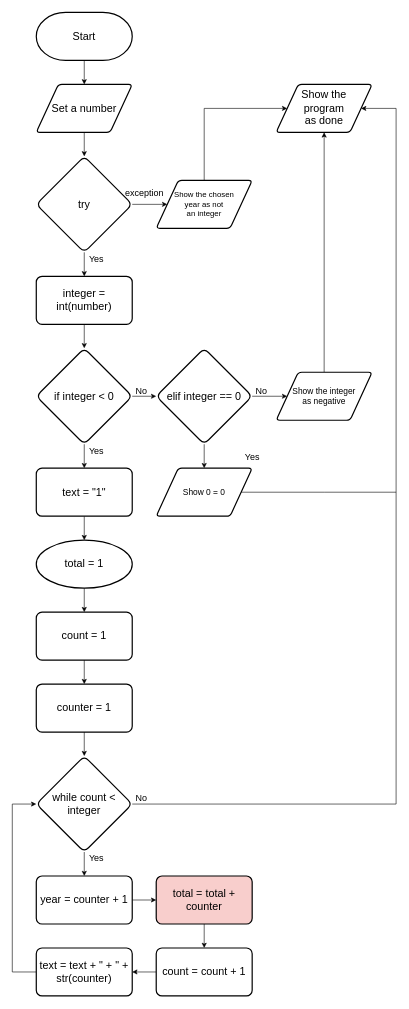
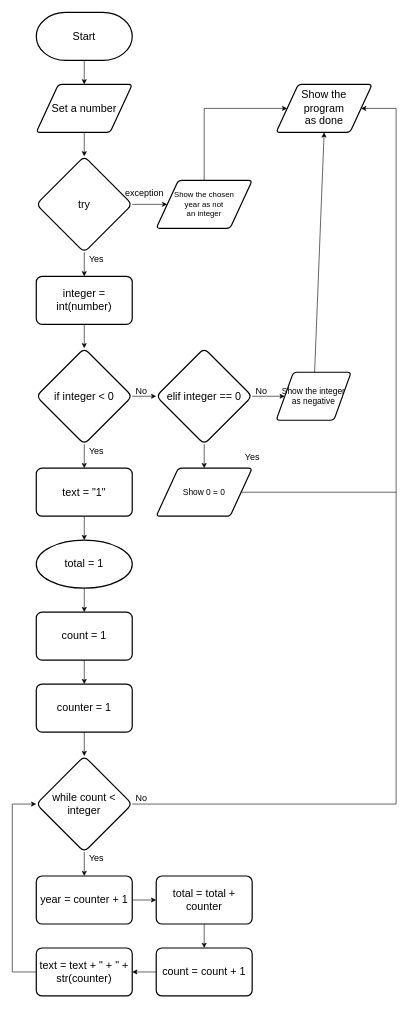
node "Show the integer as negative": size 96x48 -> 75x48
node "total = total + counter": fillcolor #f8cecc -> #ffffff
